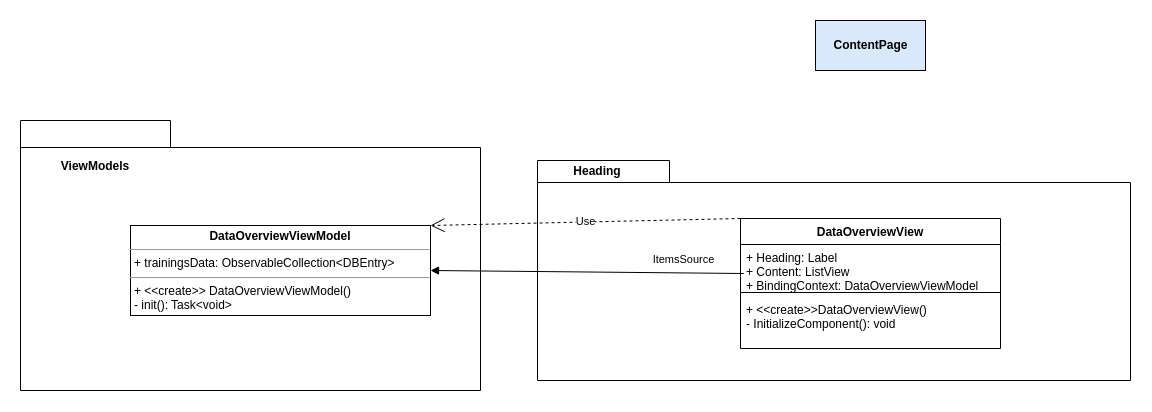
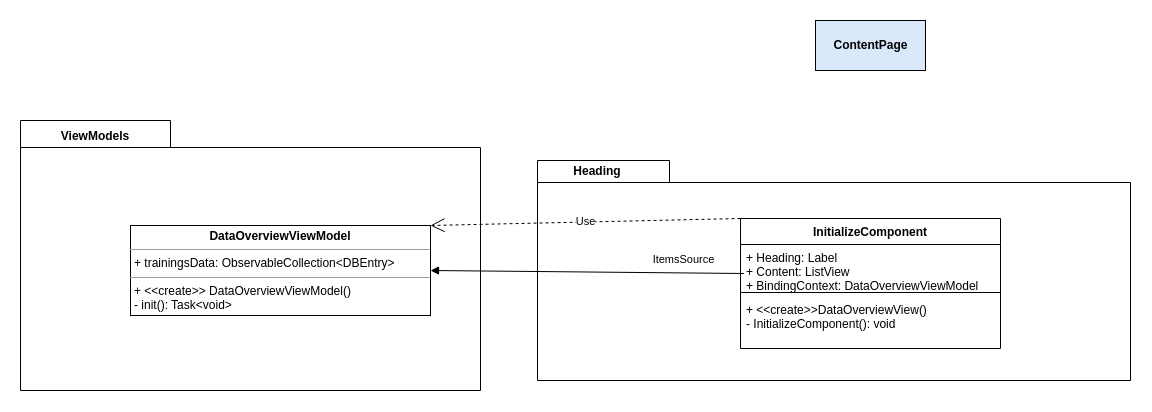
node "ViewModels": moved (96, 166) -> (96, 136)
node "DataOverviewView": label "DataOverviewView" -> "InitializeComponent"
